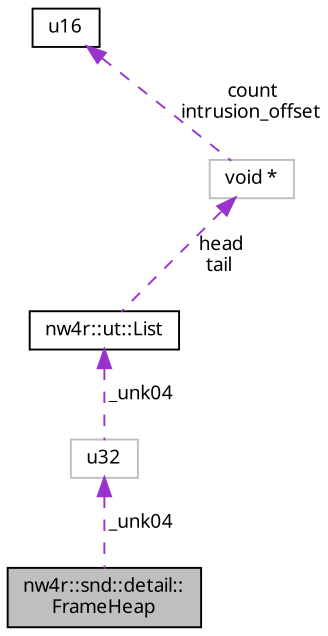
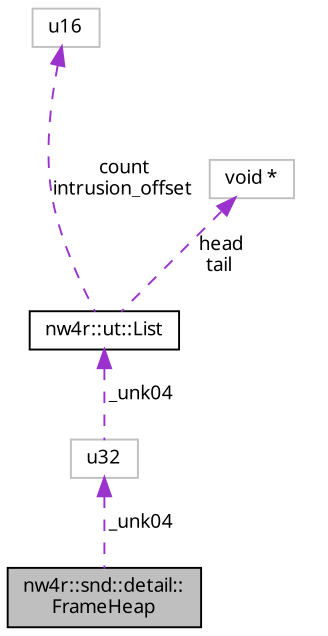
node "u16": color black -> grey75
edge "void *" -> "u16": now "nw4r::ut::List" -> "u16"
